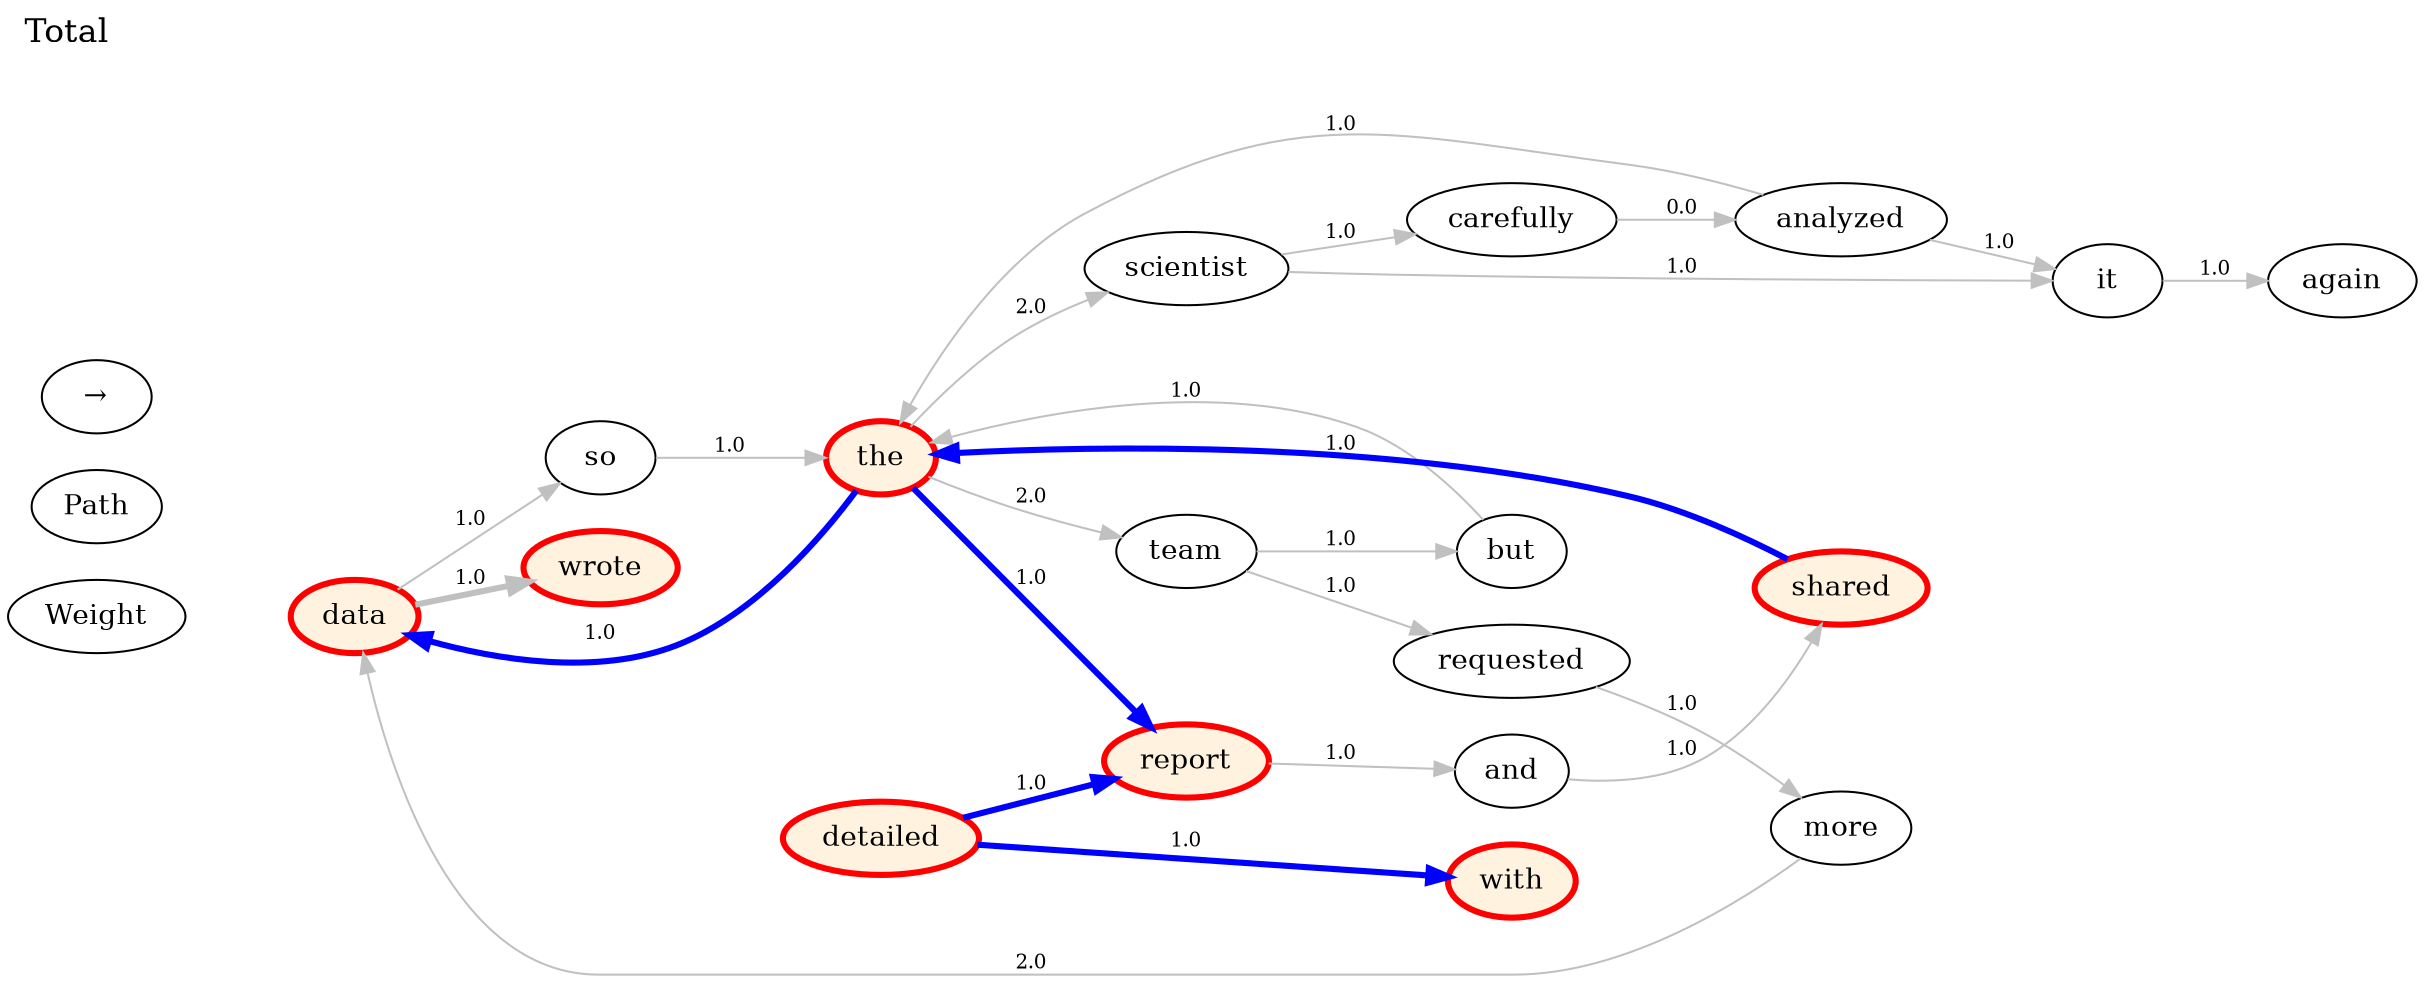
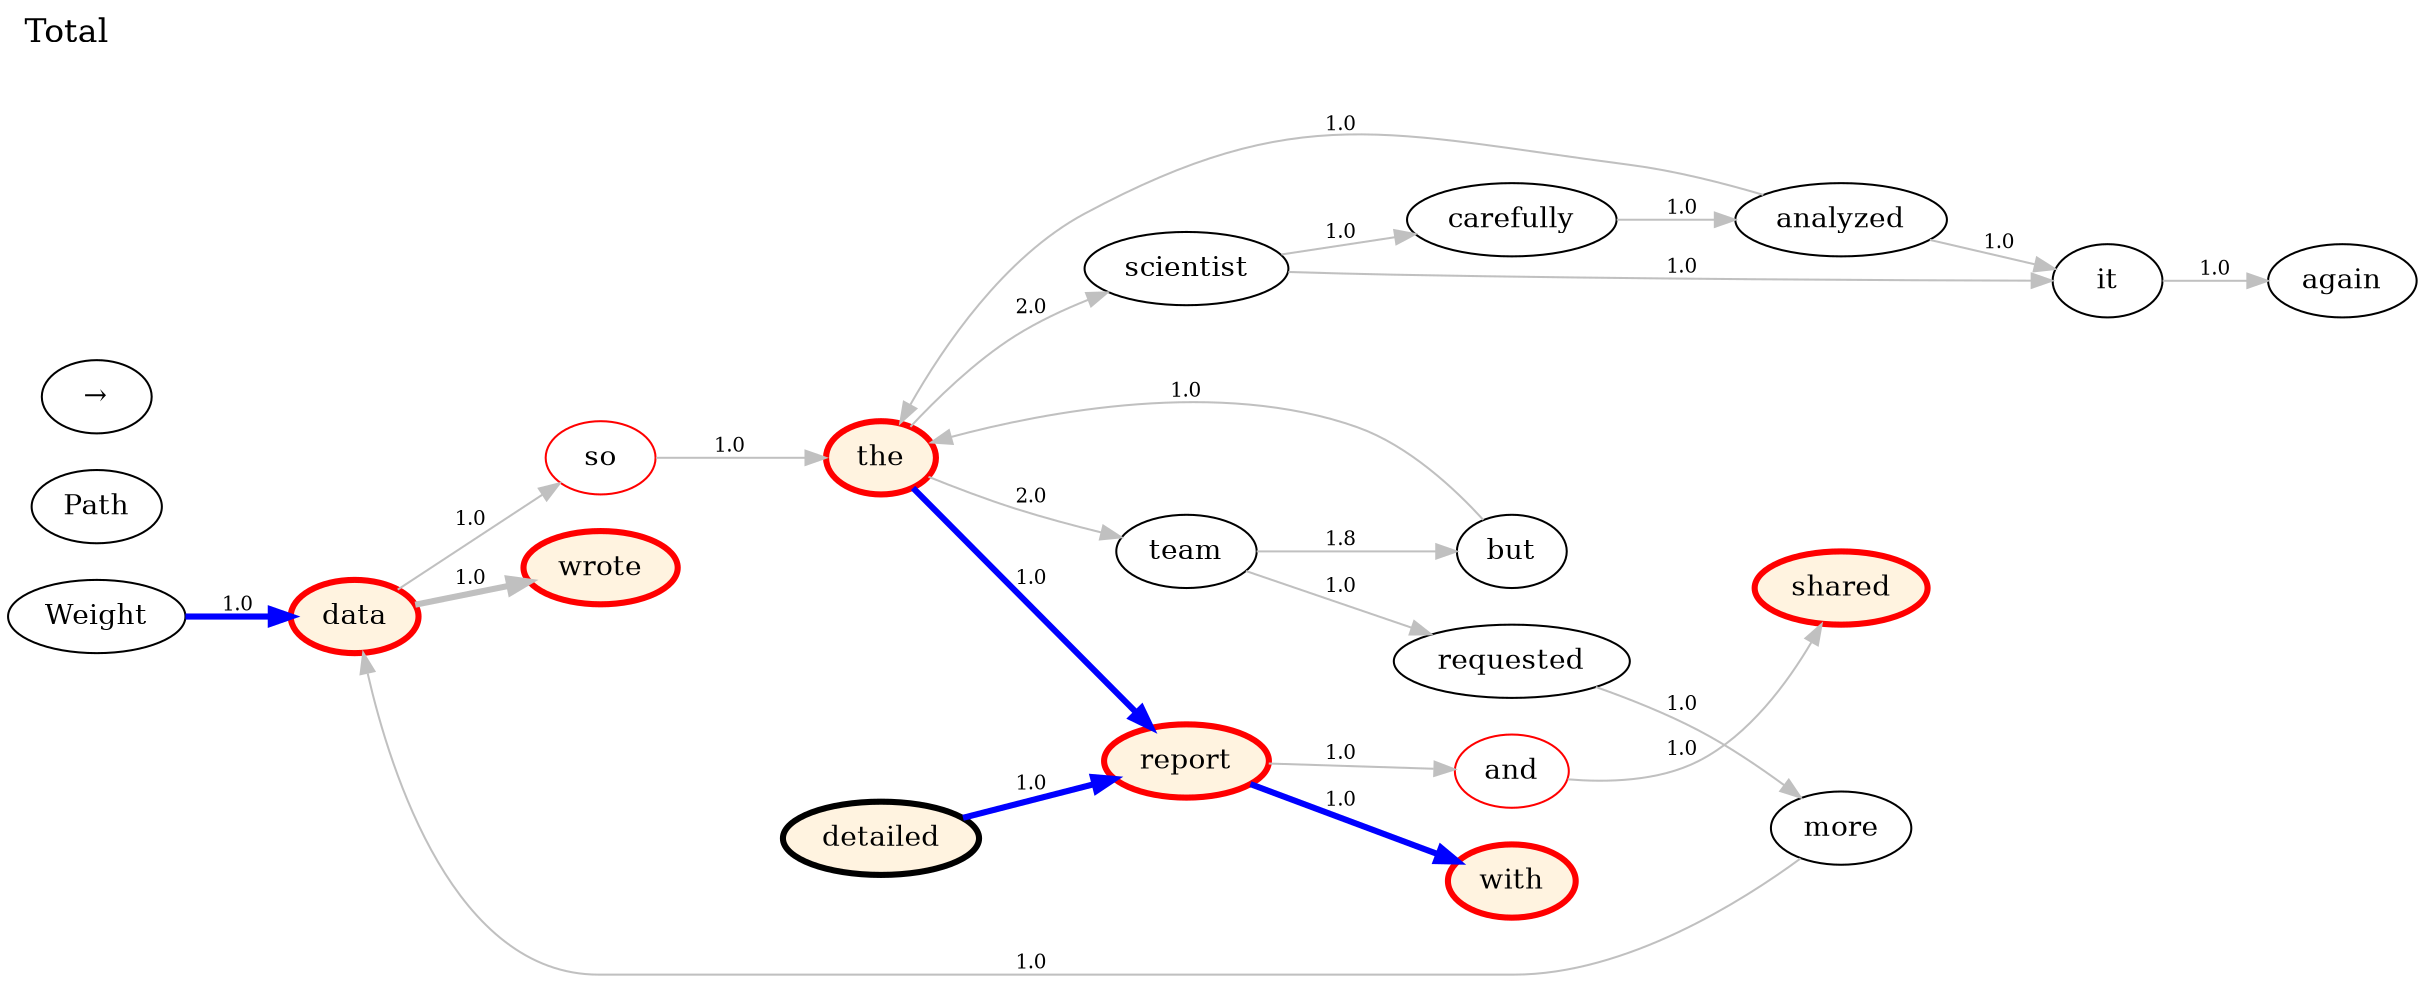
edge "carefully" -> "analyzed": label "0.0" -> "1.0"
node "so": color black -> red
edge "shared" -> "the": removed, label "1.0"
edge "team" -> "but": label "1.0" -> "1.8"
edge "the" -> "data": now "Weight" -> "data"
node "and": color black -> red
node "detailed": color red -> black
edge "detailed" -> "with": now "report" -> "with"
edge "more" -> "data": label "2.0" -> "1.0"
